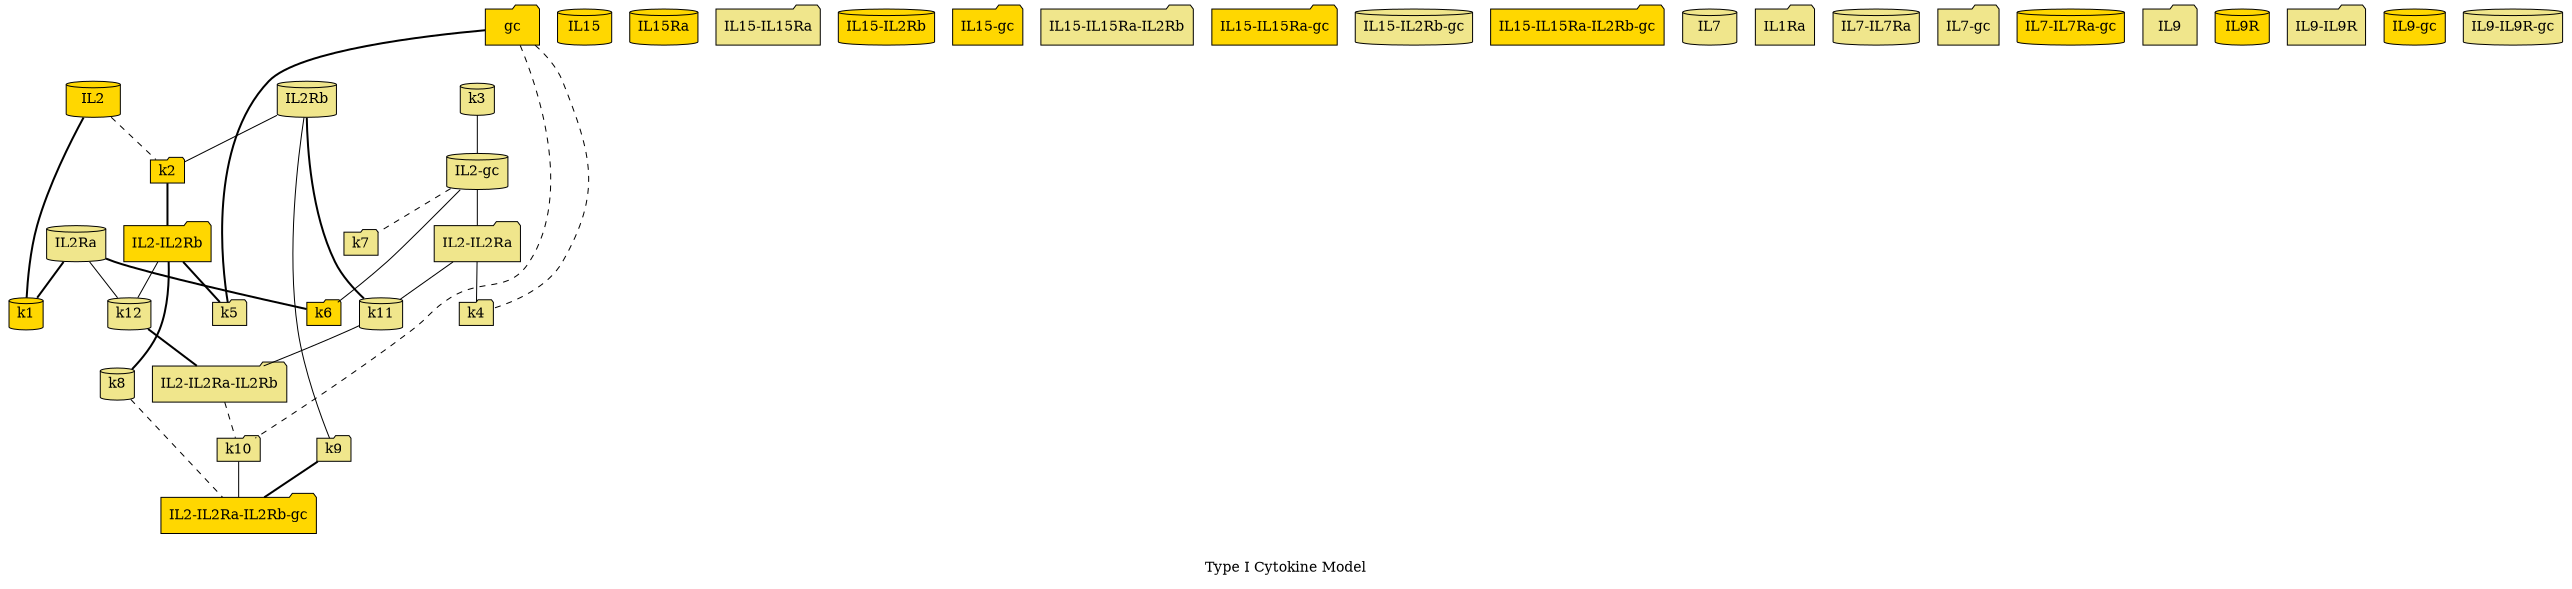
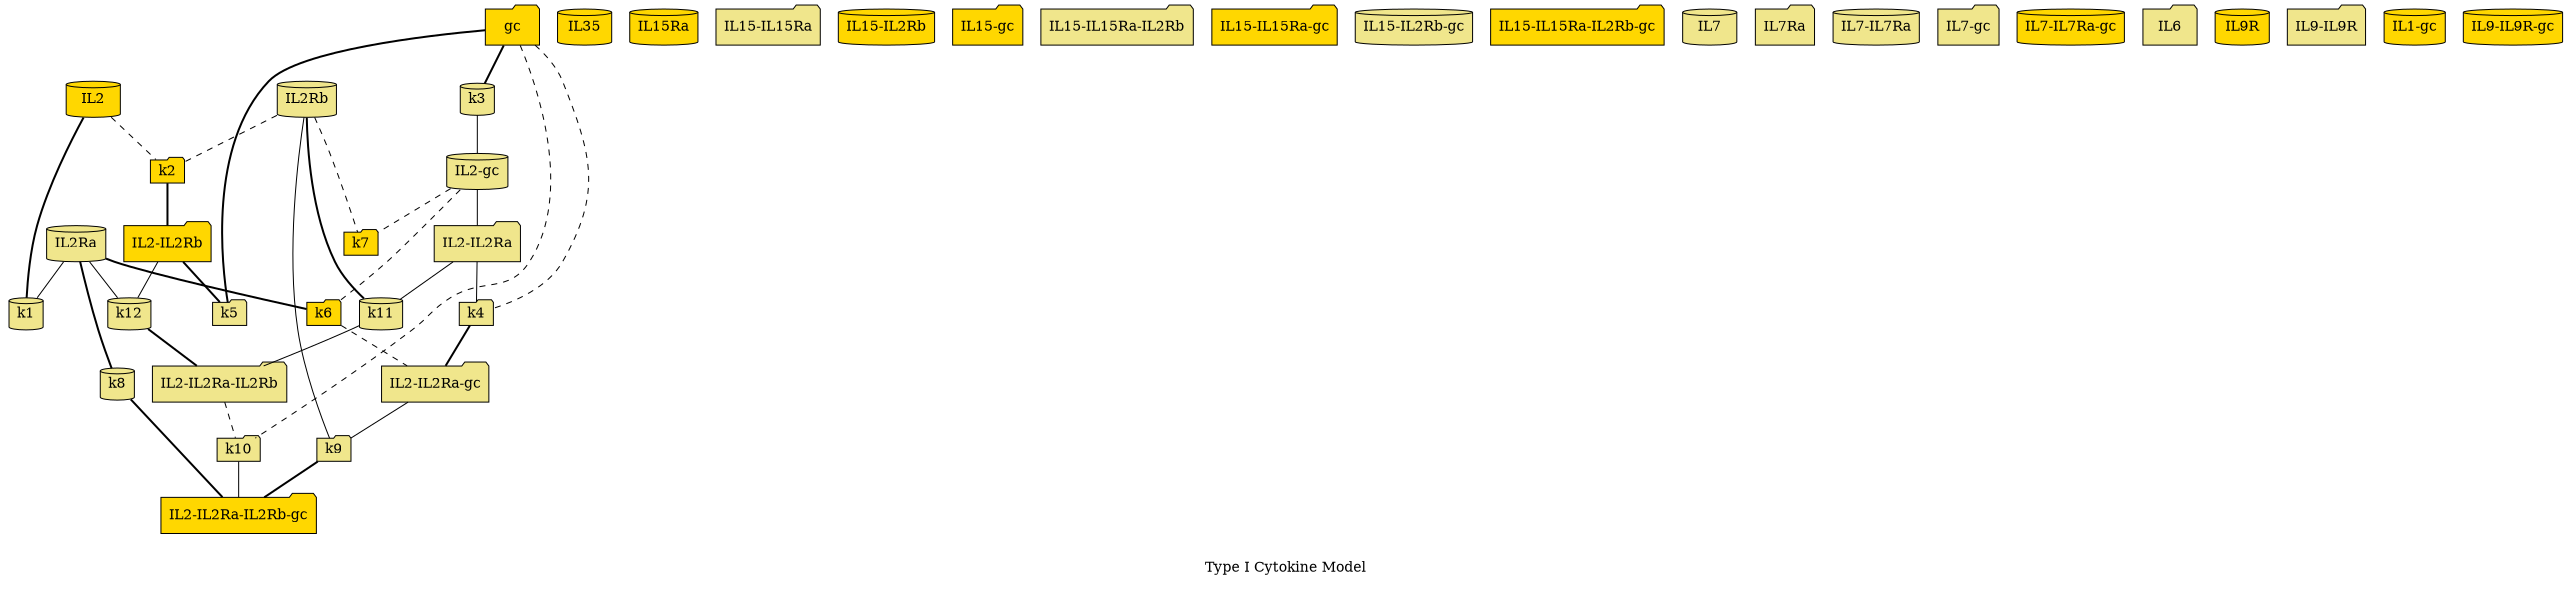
node "IL15": label "IL15" -> "IL35"
node "IL1Ra": label "IL1Ra" -> "IL7Ra"
node "IL9": label "IL9" -> "IL6"
node "IL9-gc": label "IL9-gc" -> "IL1-gc"
node "IL9-IL9R-gc": fillcolor khaki -> gold
edge "gc" -- "k3": added
edge "IL2Rb" -- "k2": style solid -> dashed
edge "IL2Rb" -- "k7": added
node "k7": fillcolor khaki -> gold
edge "IL2-gc" -- "k6": style solid -> dashed
edge "IL2Ra" -- "k1": style bold -> solid
node "k1": fillcolor gold -> khaki
edge "IL2-IL2Rb" -- "k8": now "IL2Ra" -- "k8"
node "IL2-IL2Ra-gc": added
edge "k8" -- "IL2-IL2Ra-IL2Rb-gc": style dashed -> bold
